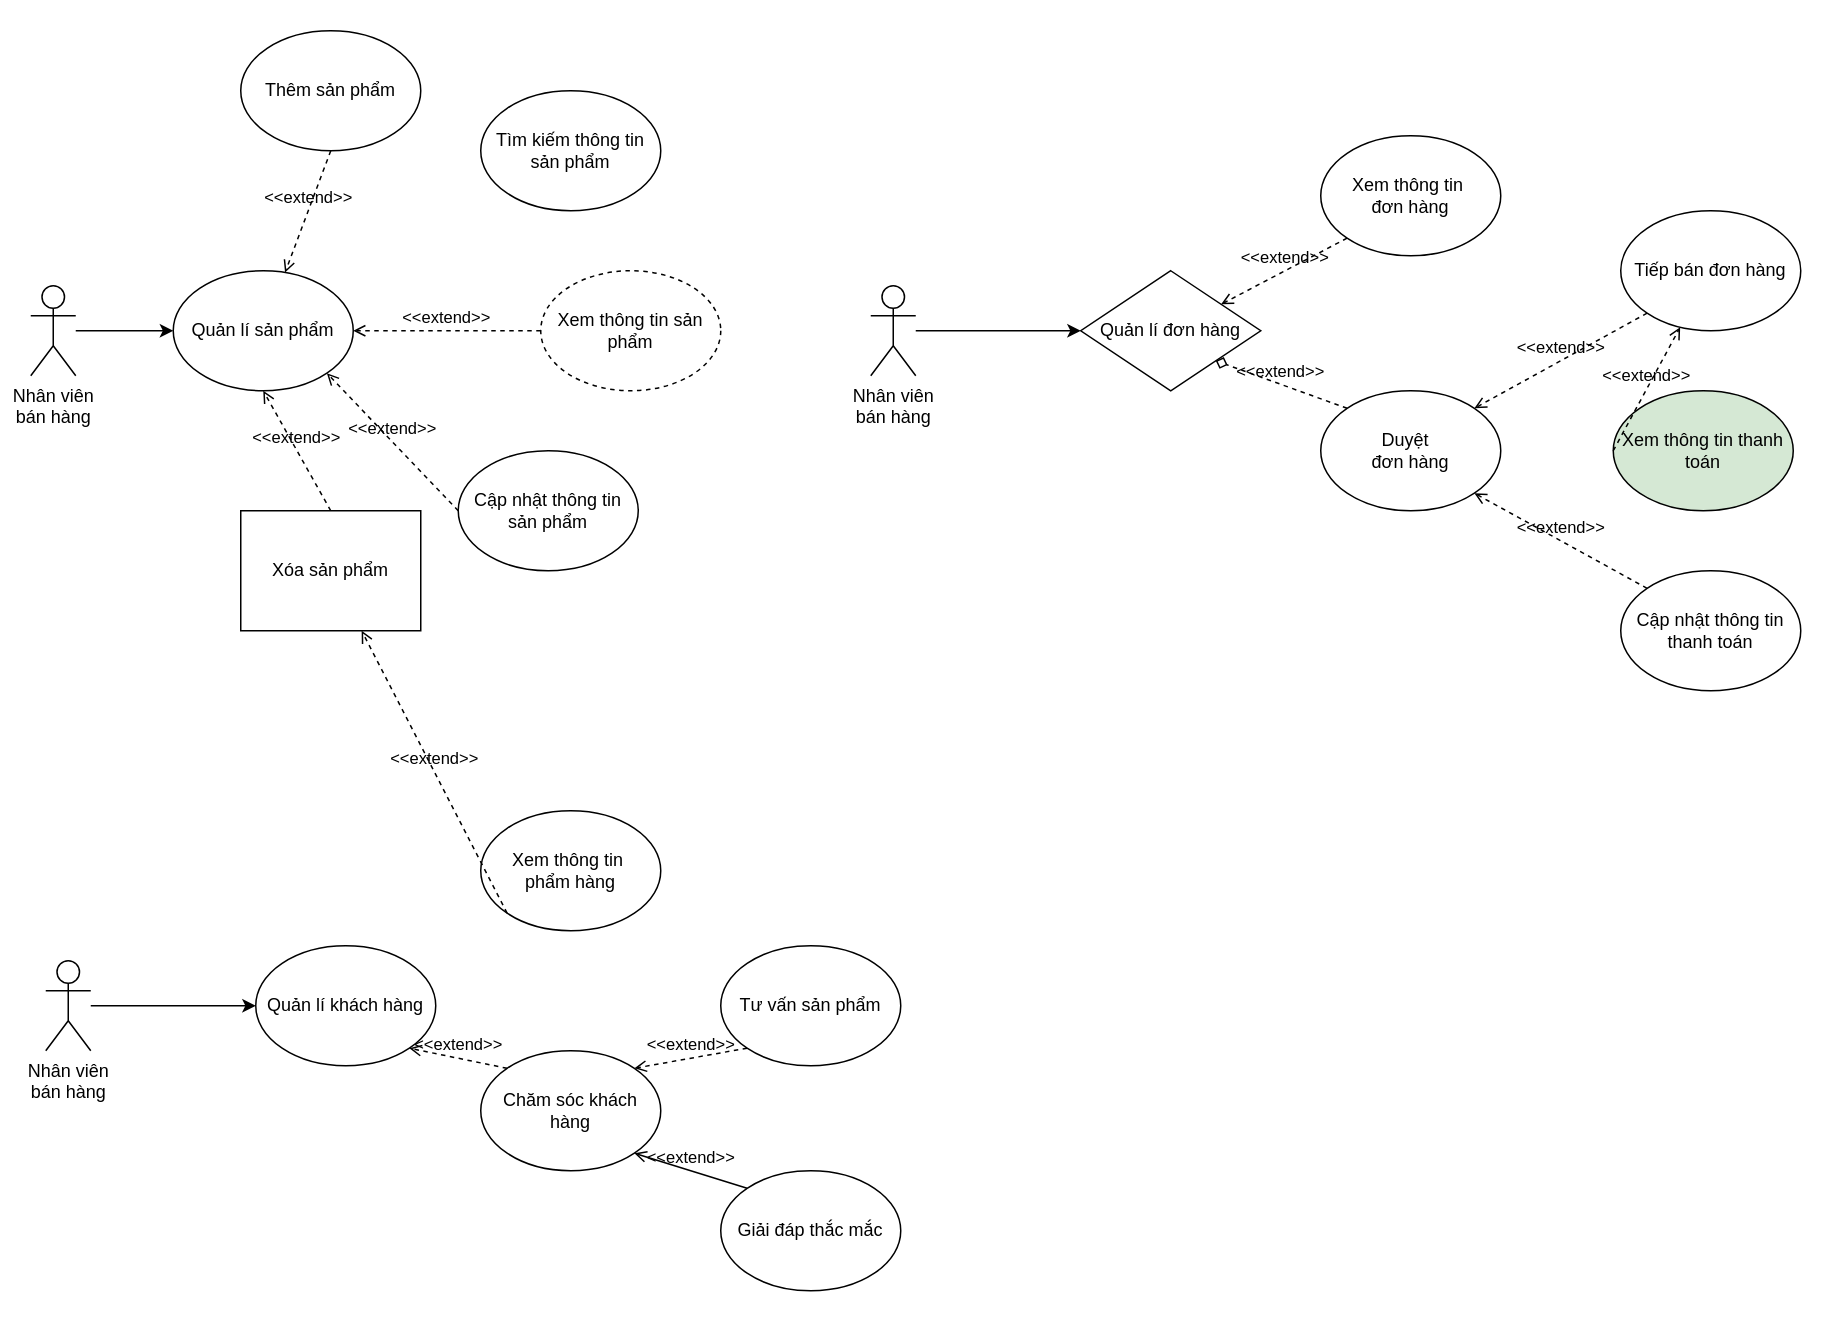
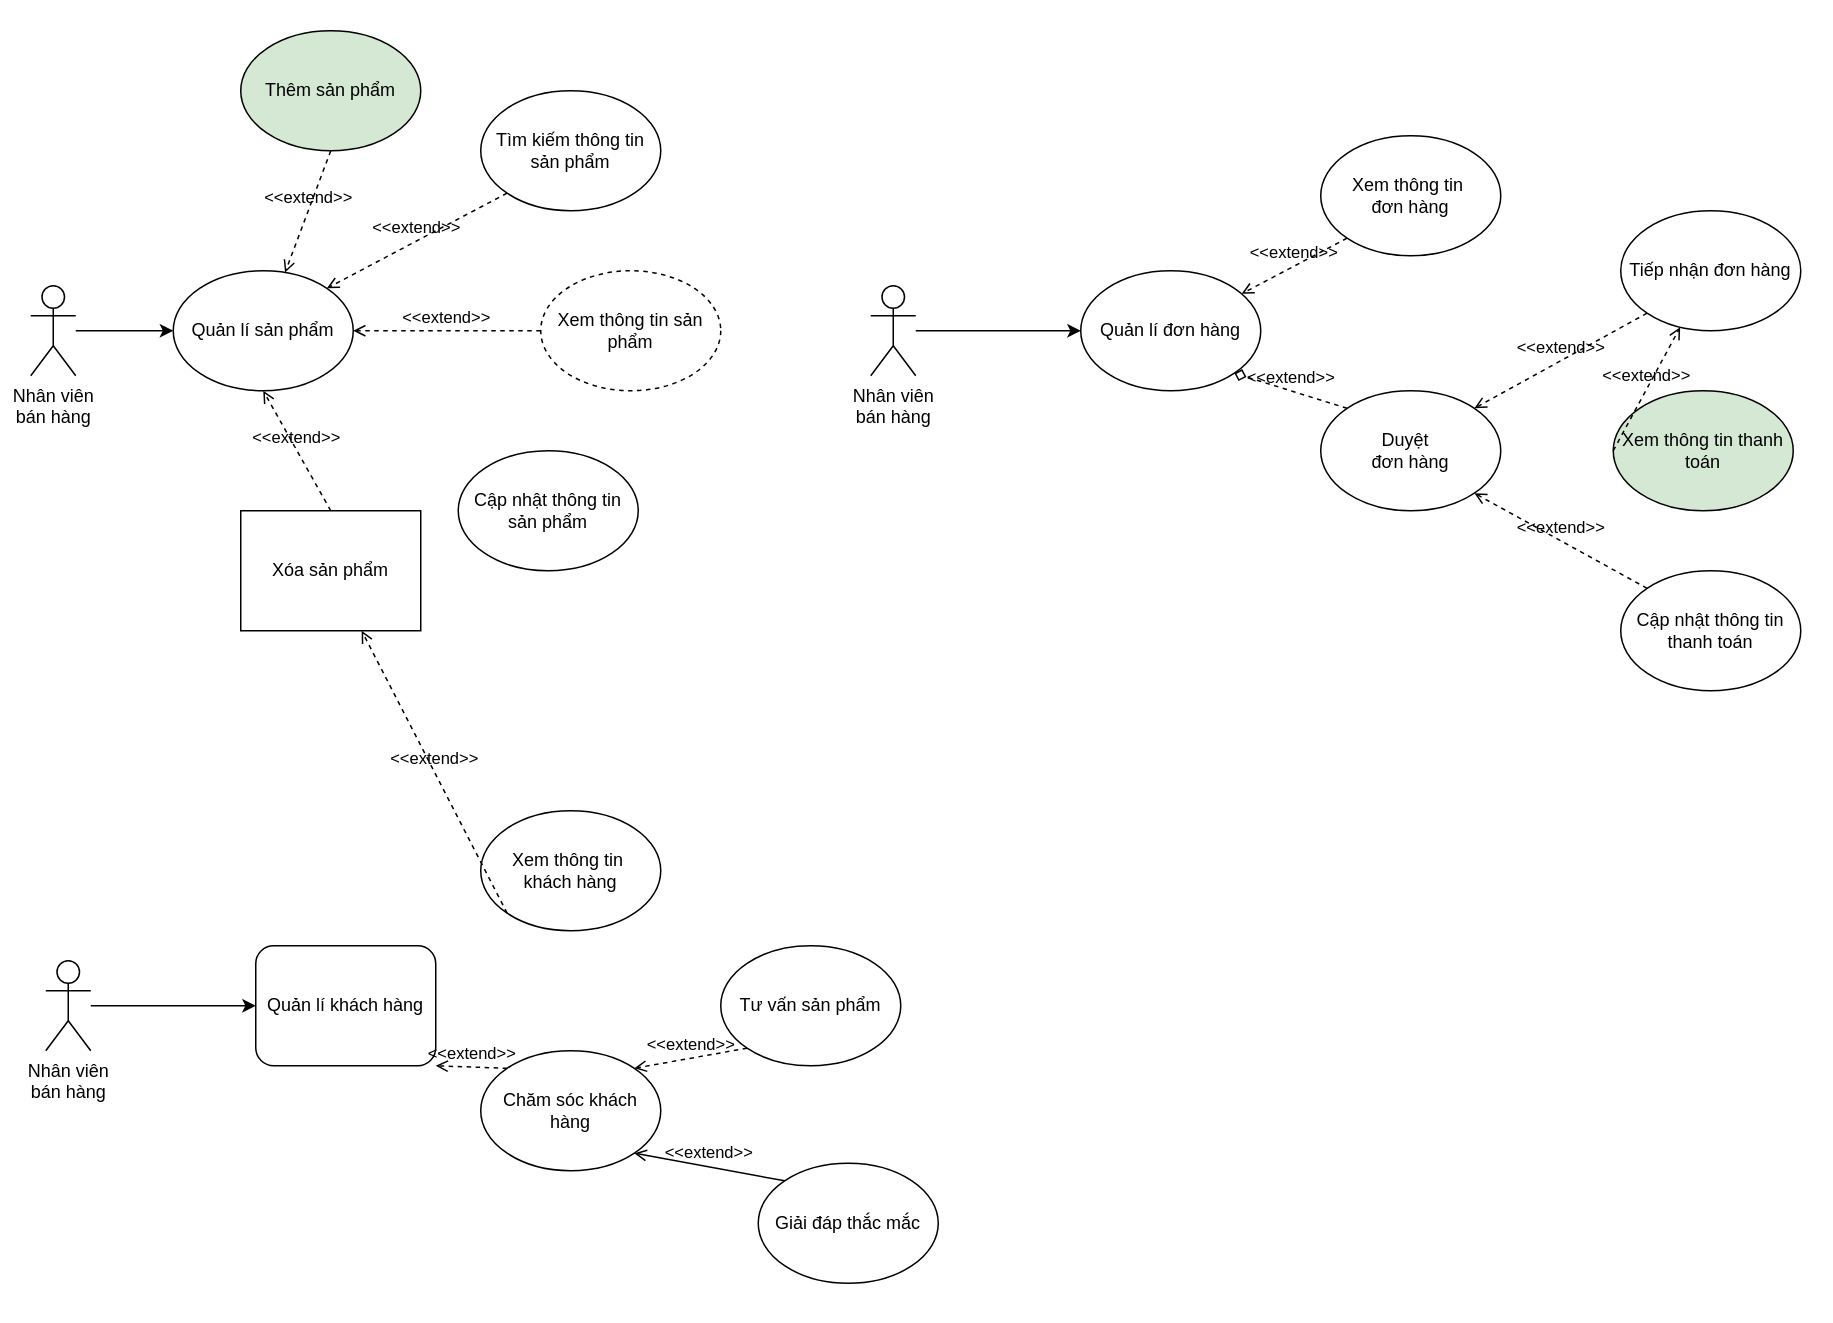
node "Thêm sản phẩm": fillcolor #ffffff -> #d5e8d4
edge "Tìm kiếm thông tin sản phẩm" -> "Quản lí sản phẩm": added, label "<<extend>>"
node "Tiếp bán đơn hàng": label "Tiếp bán đơn hàng" -> "Tiếp nhận đơn hàng"
node "Quản lí đơn hàng": shape diamond -> ellipse
edge "Cập nhật thông tin sản phẩm" -> "Quản lí sản phẩm": removed, label "<<extend>>"
node "Xem thông tin phẩm hàng": label "Xem thông tin phẩm hàng" -> "Xem thông tin khách hàng"
node "Quản lí khách hàng": shape ellipse -> rounded rectangle
node "Giải đáp thắc mắc": moved (811, 1231) -> (848, 1223)
